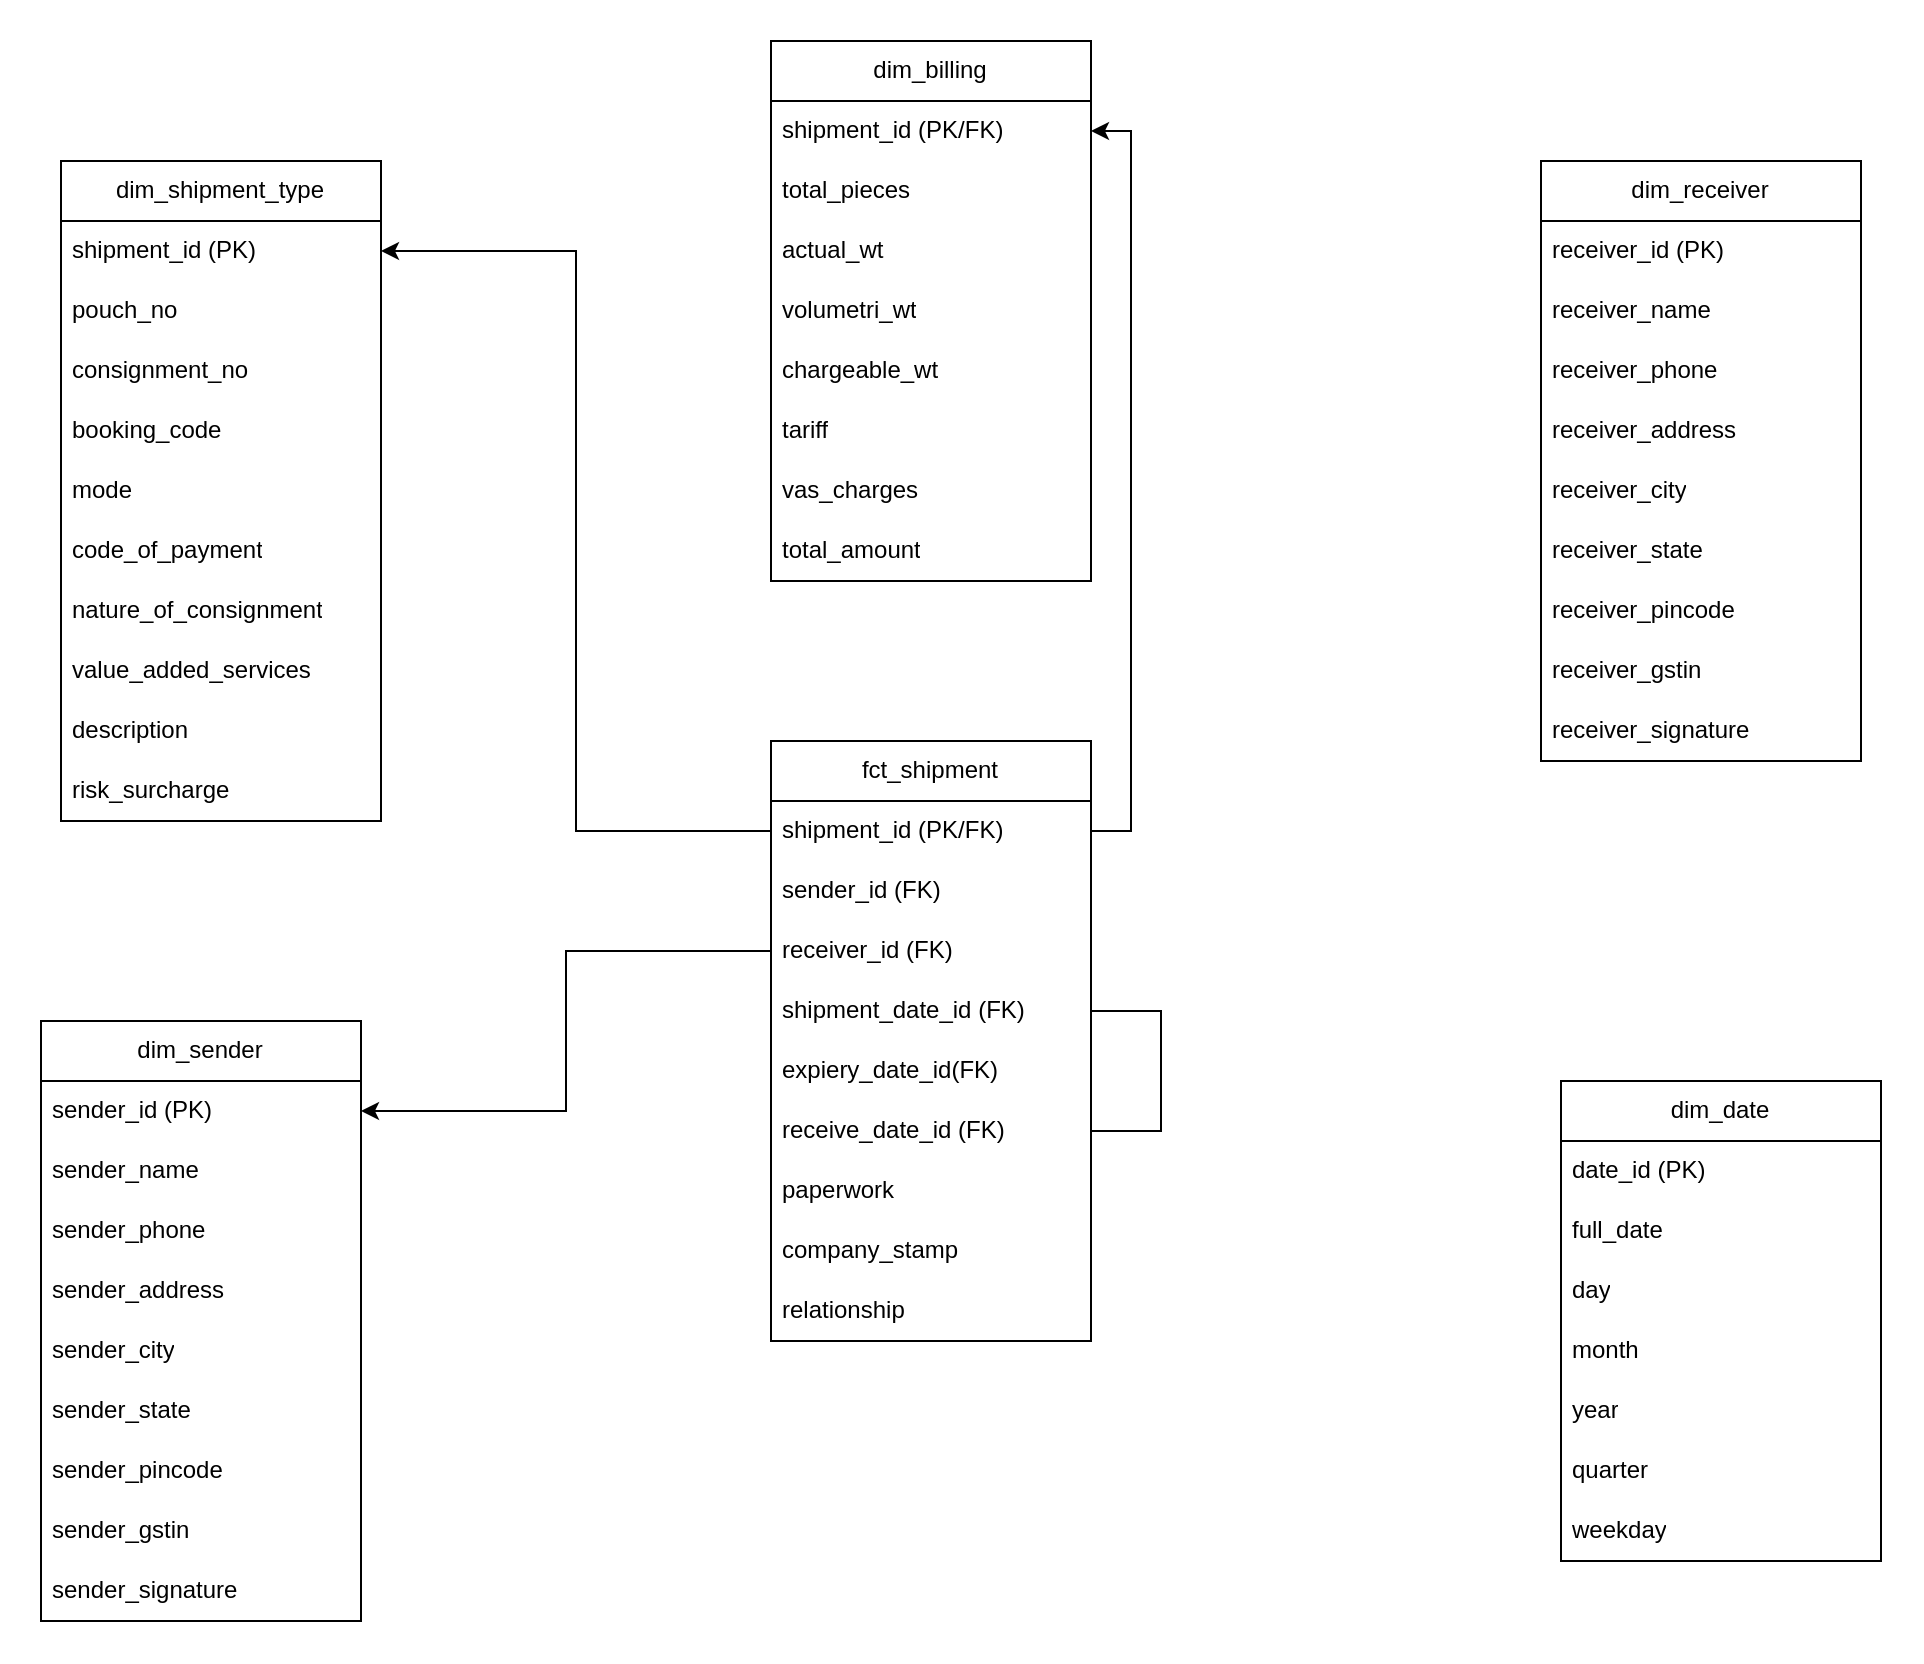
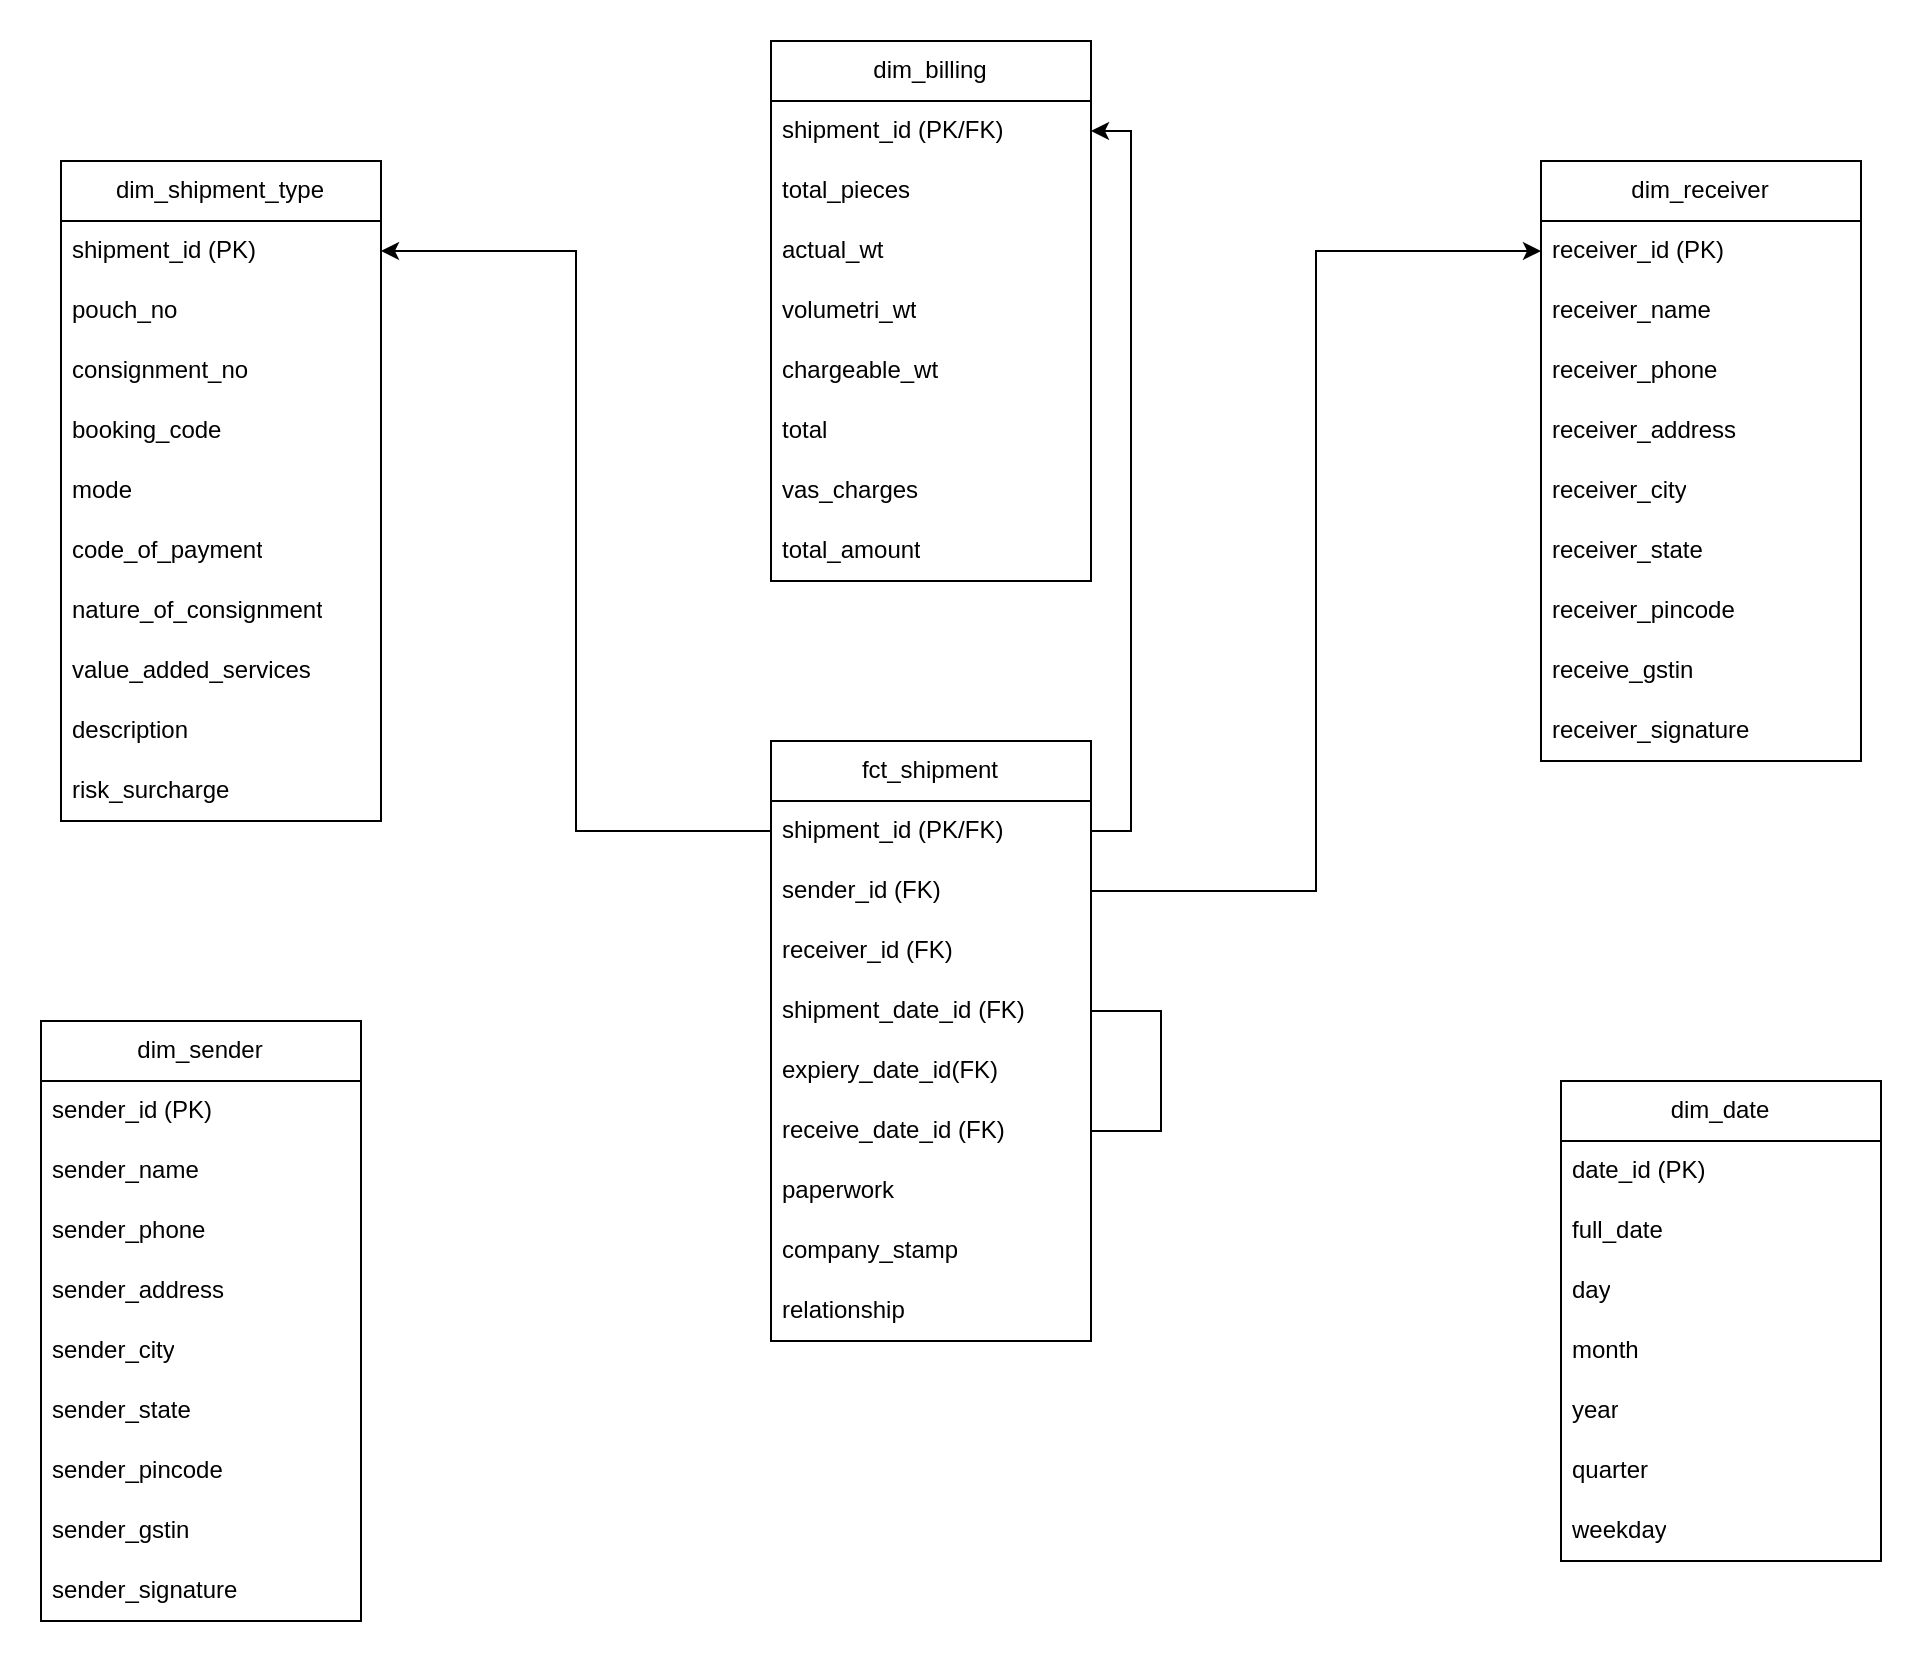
node "tariff": label "tariff" -> "total"
edge "sender_id (FK)" -> "receiver_id (PK)": added
node "receiver_gstin": label "receiver_gstin" -> "receive_gstin"
edge "receiver_id (FK)" -> "sender_id (PK)": removed
